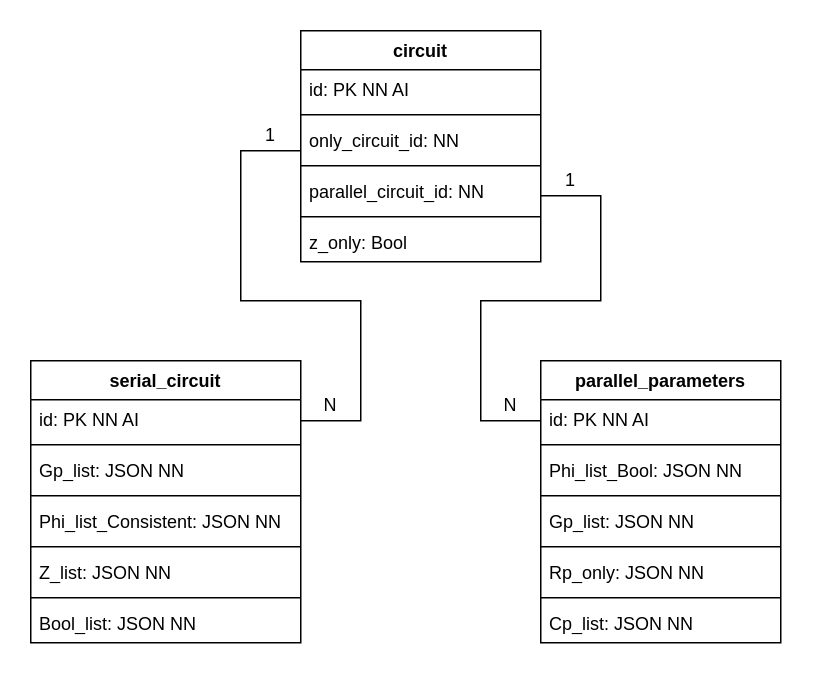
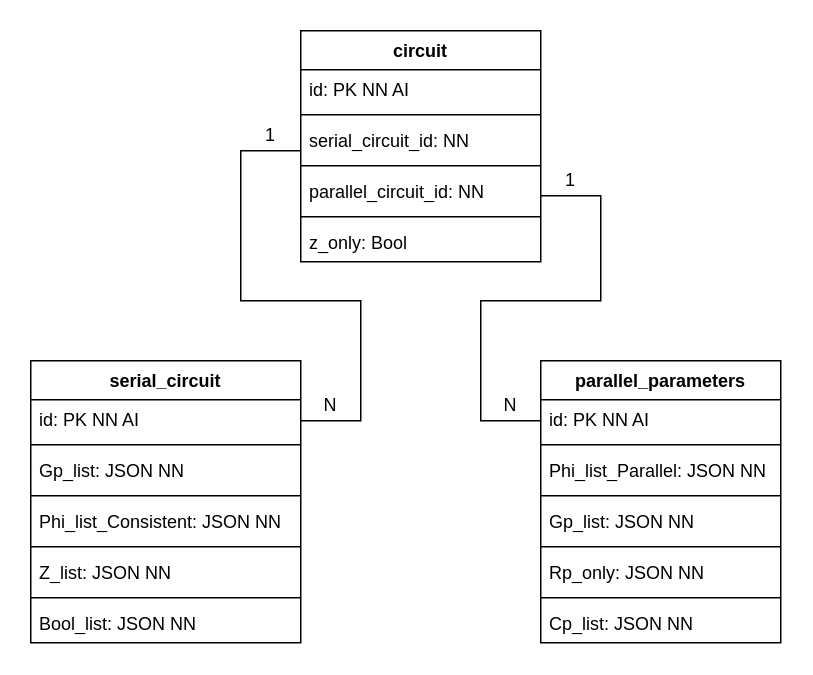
node "only_circuit_id: NN": label "only_circuit_id: NN" -> "serial_circuit_id: NN"
node "Phi_list_Bool: JSON NN": label "Phi_list_Bool: JSON NN" -> "Phi_list_Parallel: JSON NN"
